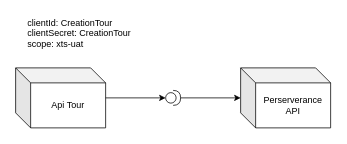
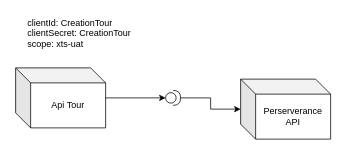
node "Perserverance API": moved (285, 98) -> (285, 109)
